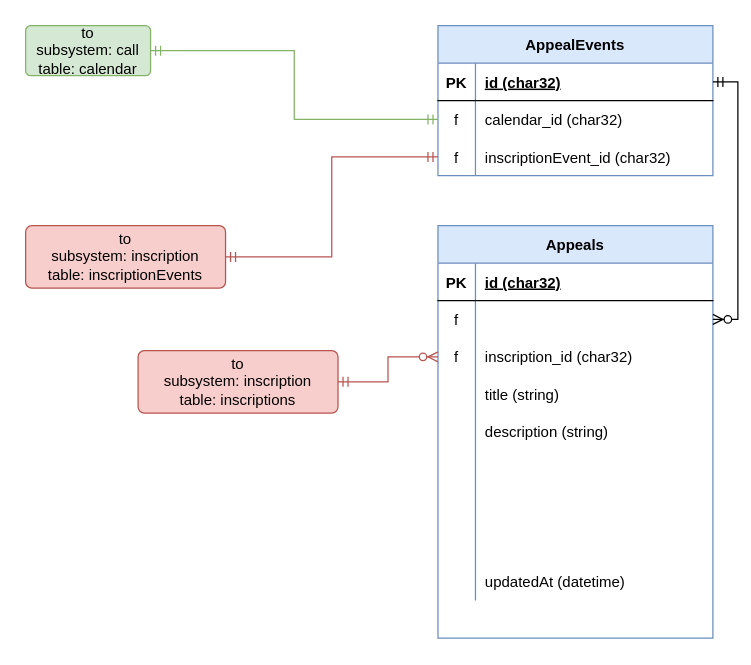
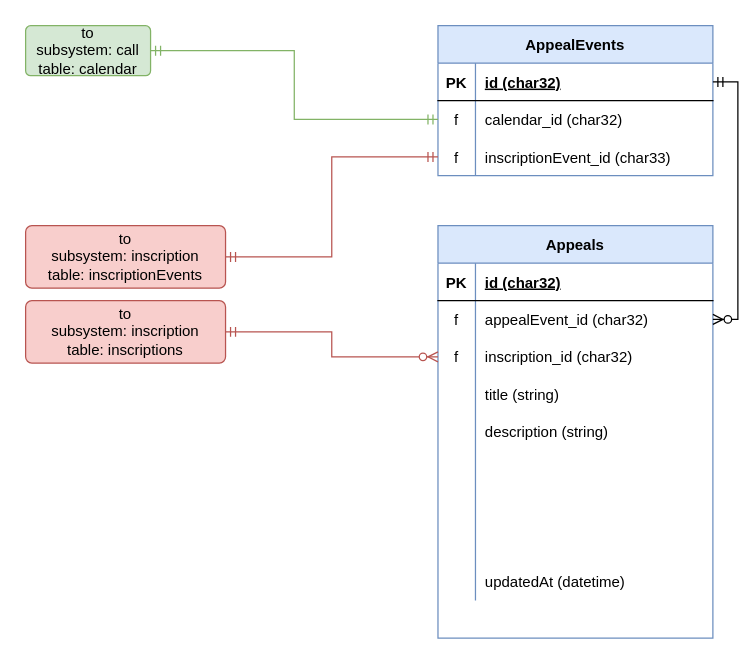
node "inscriptionEvent_id (char32)": label "inscriptionEvent_id (char32)" -> "inscriptionEvent_id (char33)"
node "appealEvent_id (char32)": added
node "to subsystem: inscription table: inscriptions": moved (238, 382) -> (126, 332)
